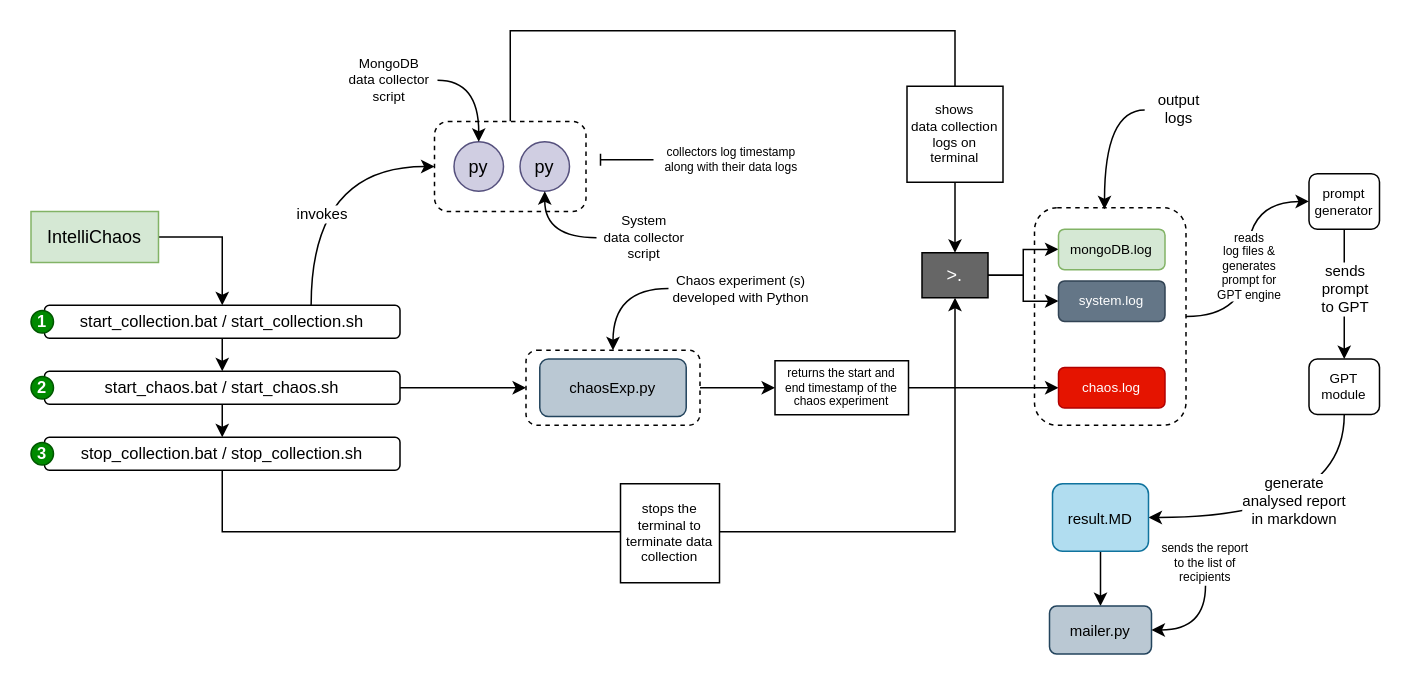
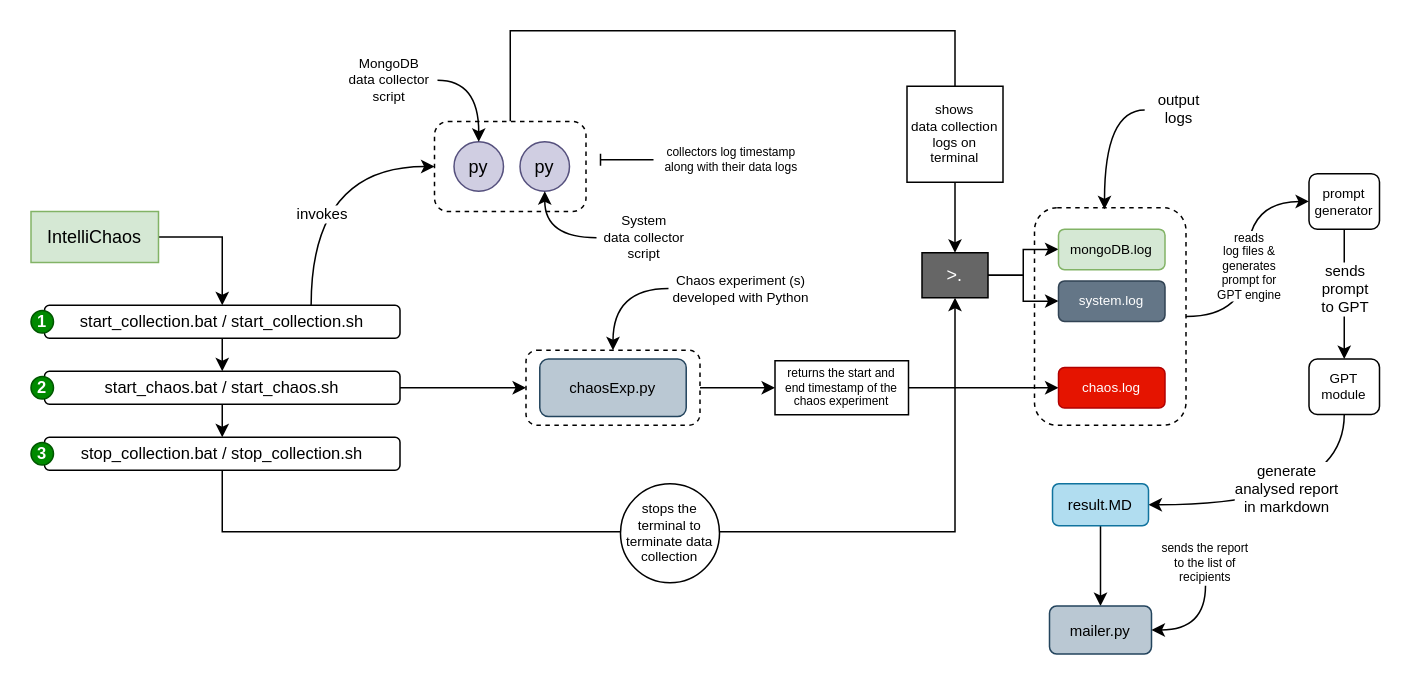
node "result.MD": size 96x68 -> 96x42
node "stops the terminal to terminate data collection": shape rectangle -> ellipse
